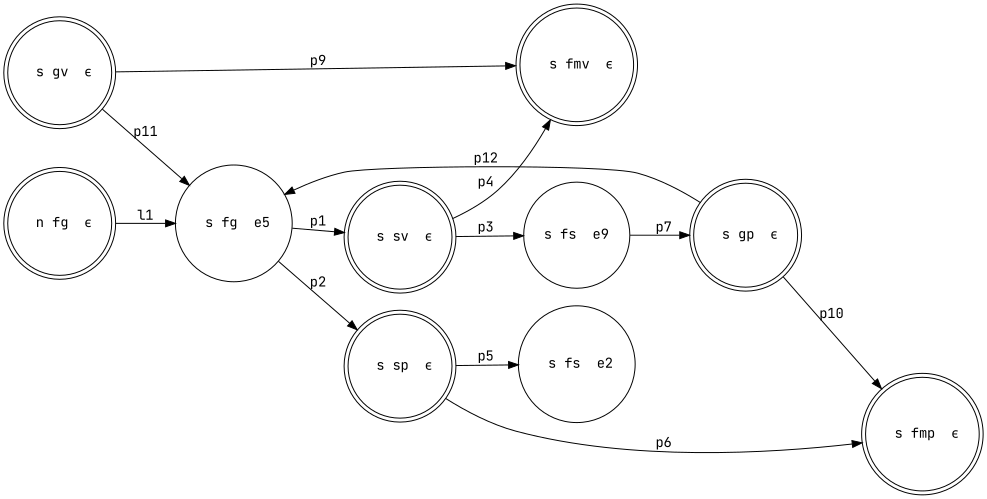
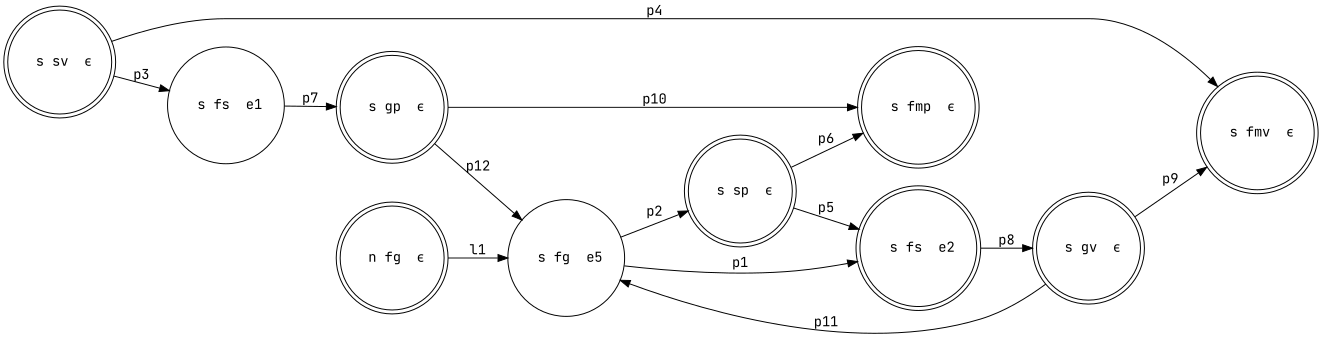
edge "s fg  e5" -> "s sv  ϵ": now "s fg  e5" -> "s fs  e2"
node "s fs  e9": label "s fs  e9" -> "s fs  e1"
edge "s fs  e2" -> "s gv  ϵ": added, label "p8"
node "s fs  e2": shape circle -> doublecircle
